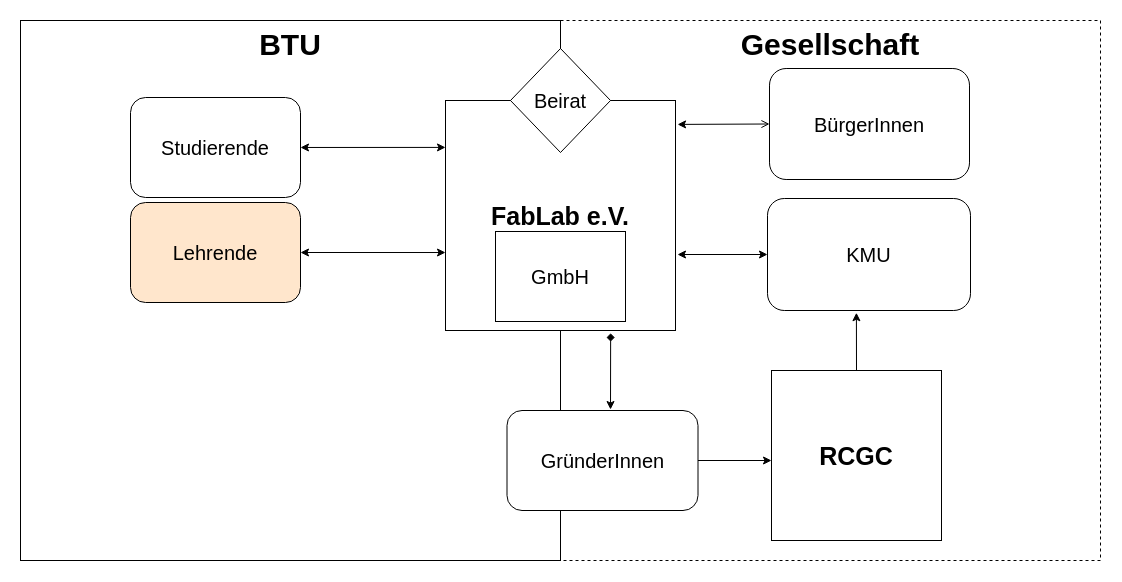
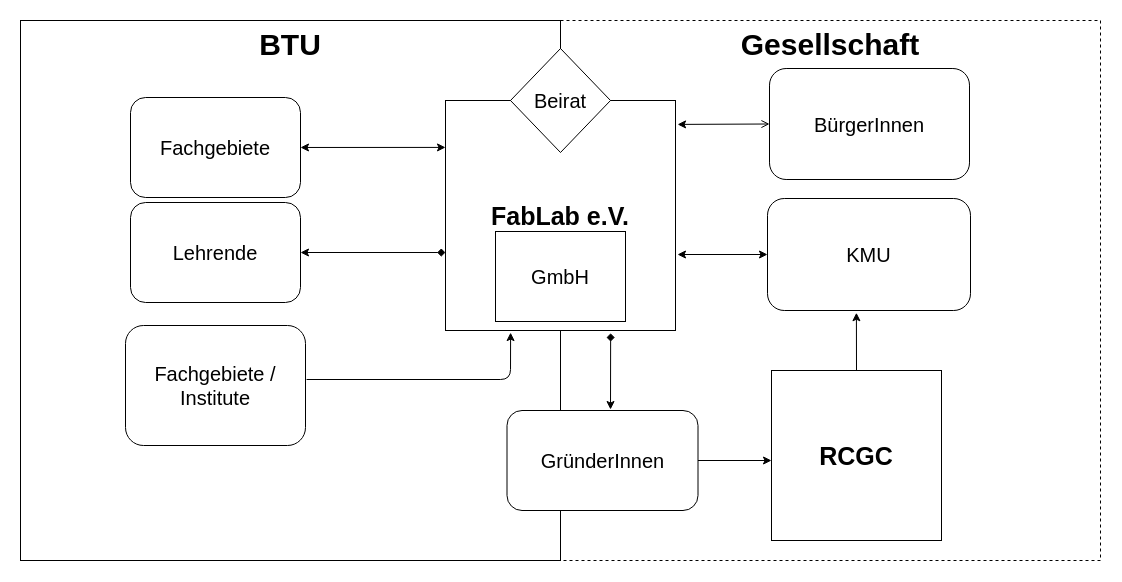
node "Studierende": label "Studierende" -> "Fachgebiete"
node "Lehrende": fillcolor #ffe6cc -> #ffffff
edge "FabLab e.V." -- "Lehrende": arrowhead classic -> diamond
edge "Fachgebiete / Institute" -> "FabLab e.V.": added
node "Fachgebiete / Institute": added
